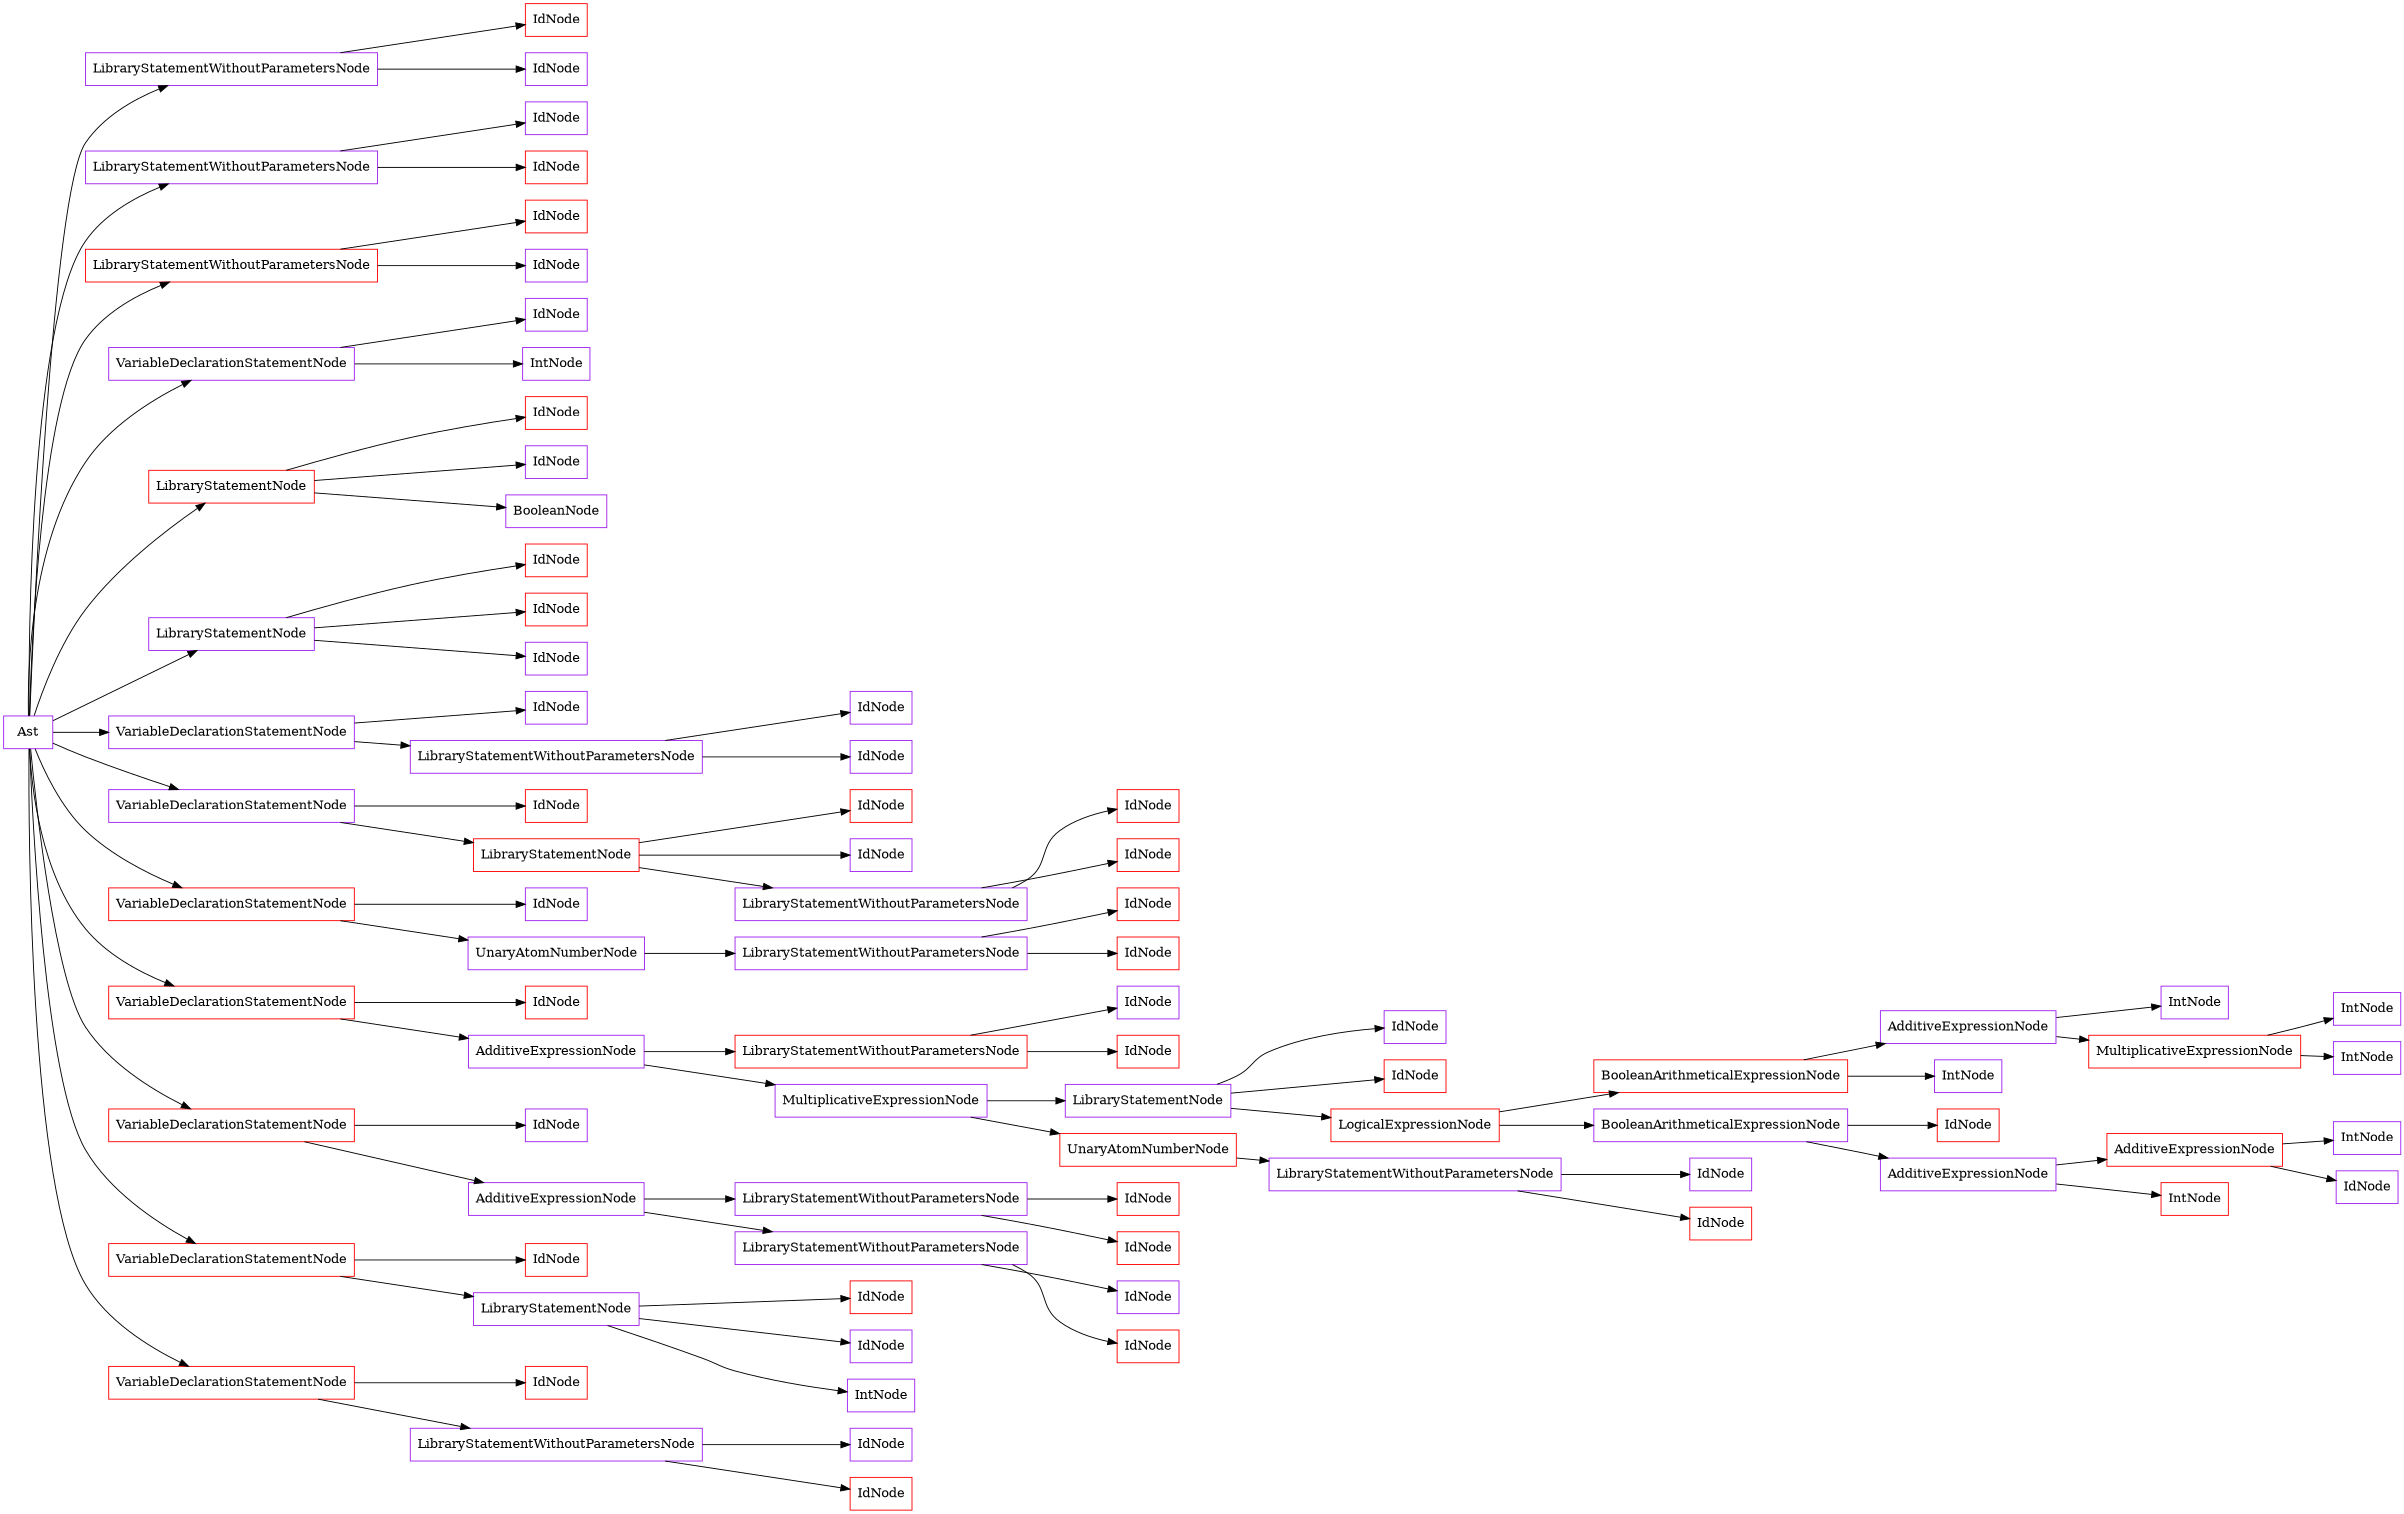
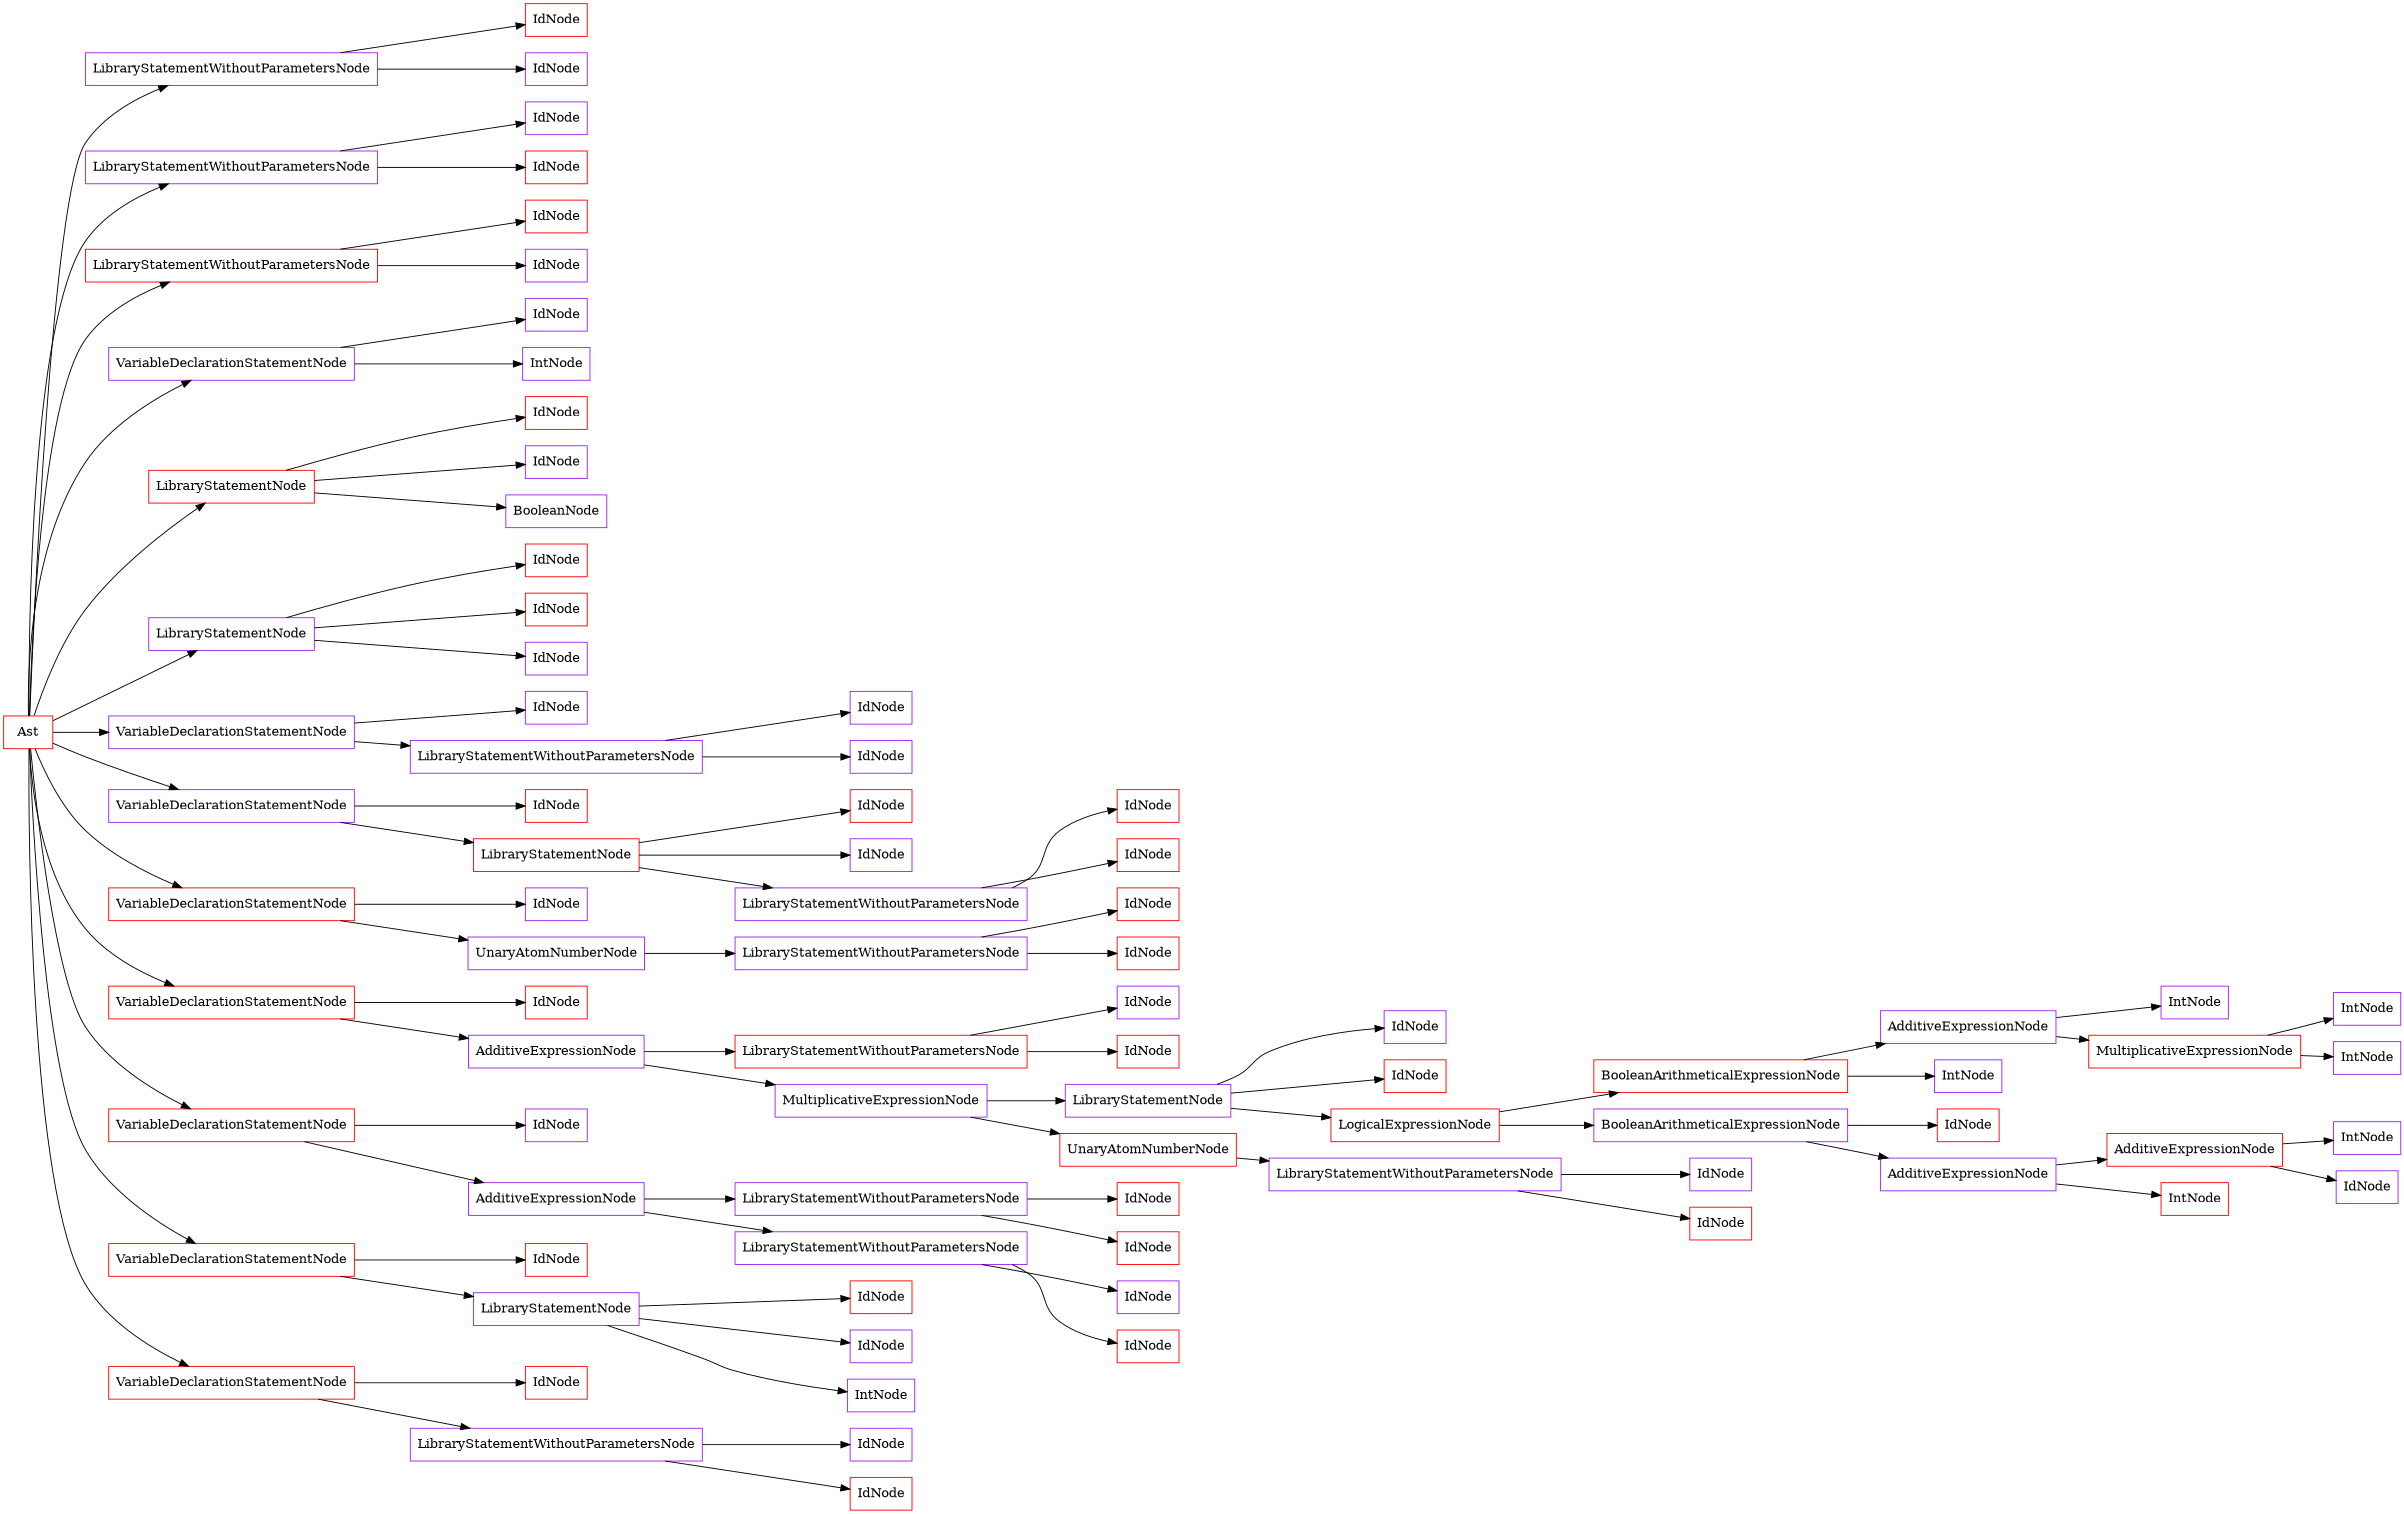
node "Ast": color purple -> red
